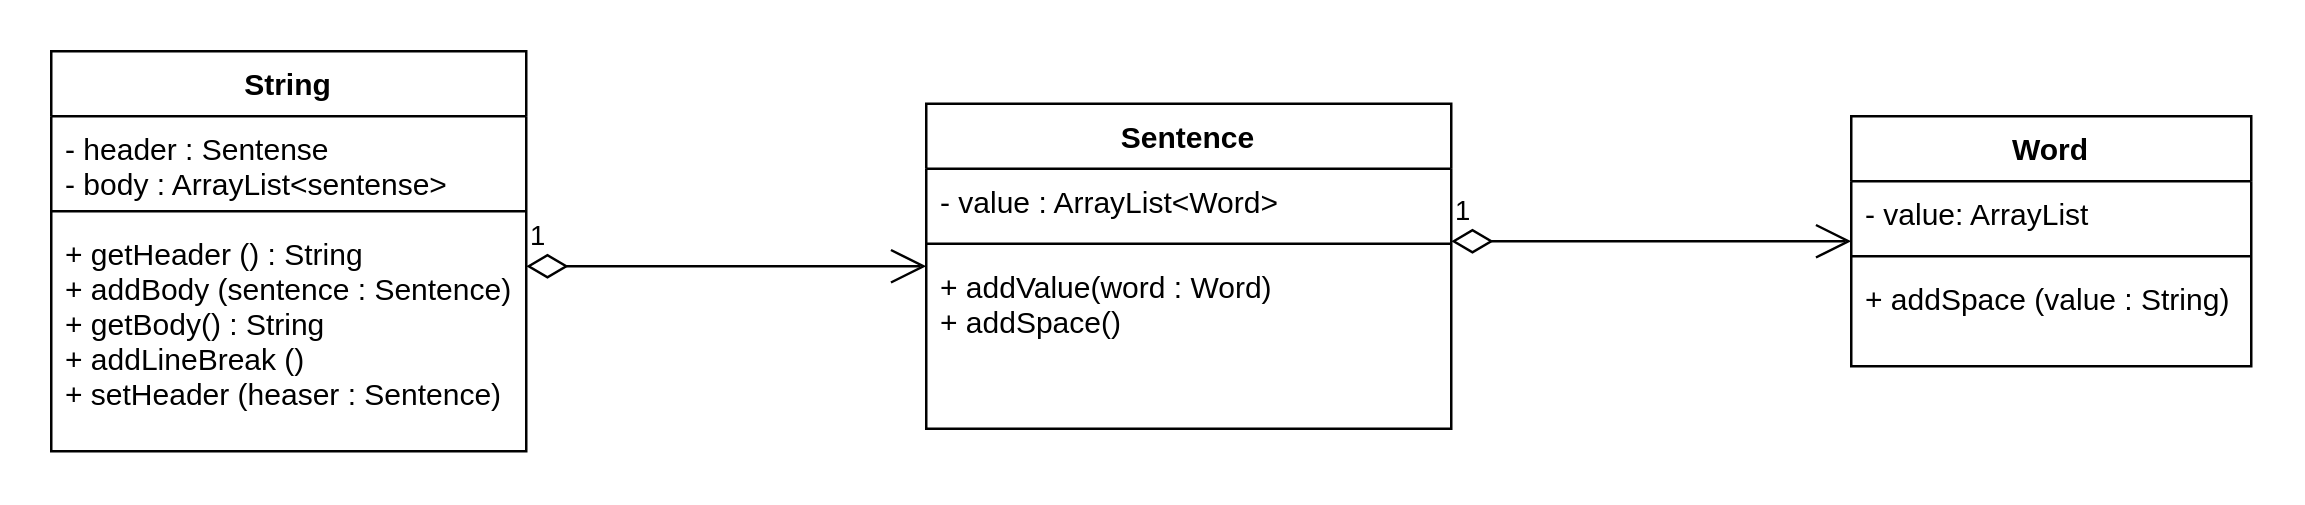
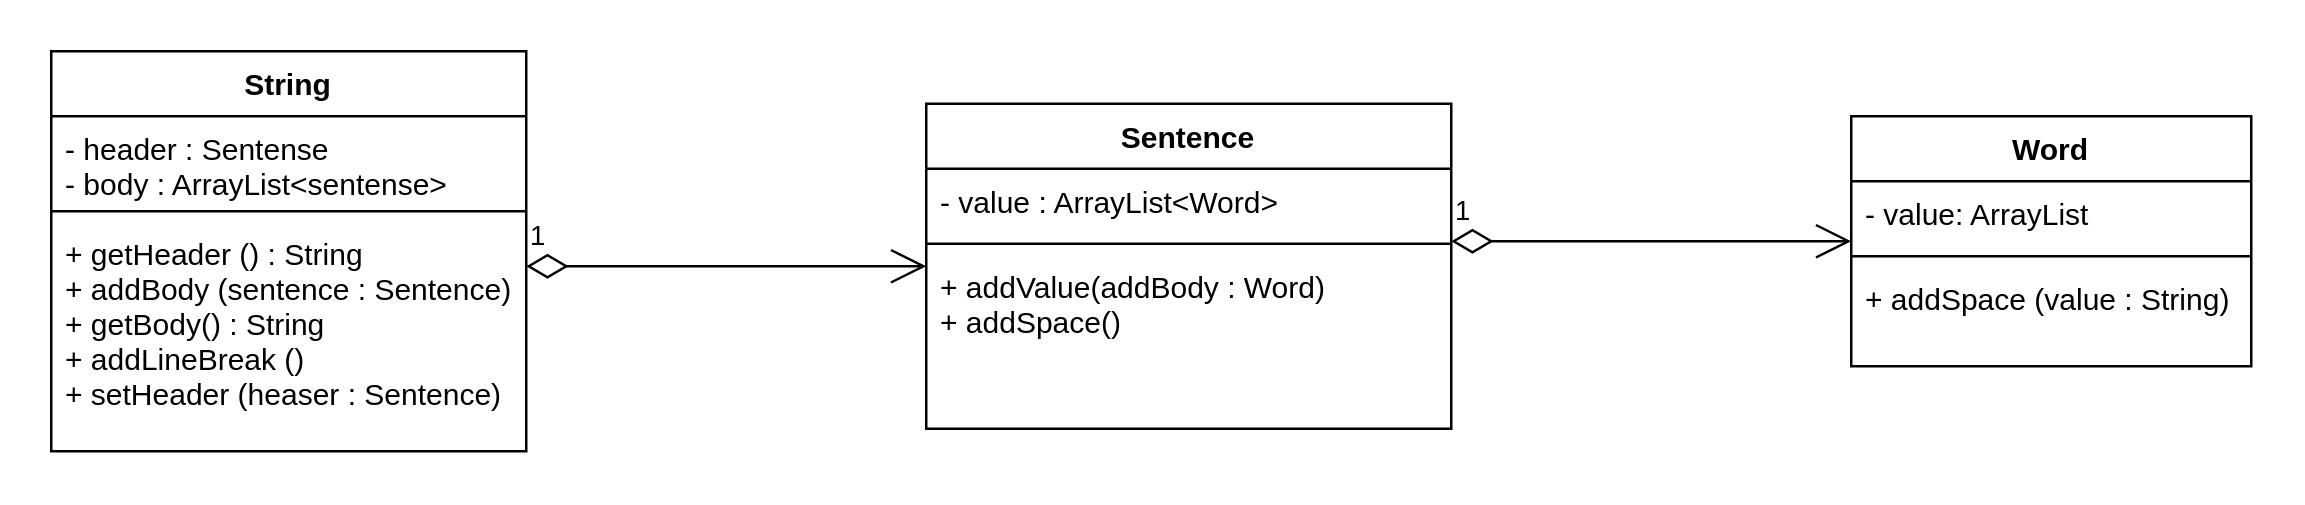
node "+ addValue(word : Word) + addSpace()": label "+ addValue(word : Word) + addSpace()" -> "+ addValue(addBody : Word) + addSpace()"
